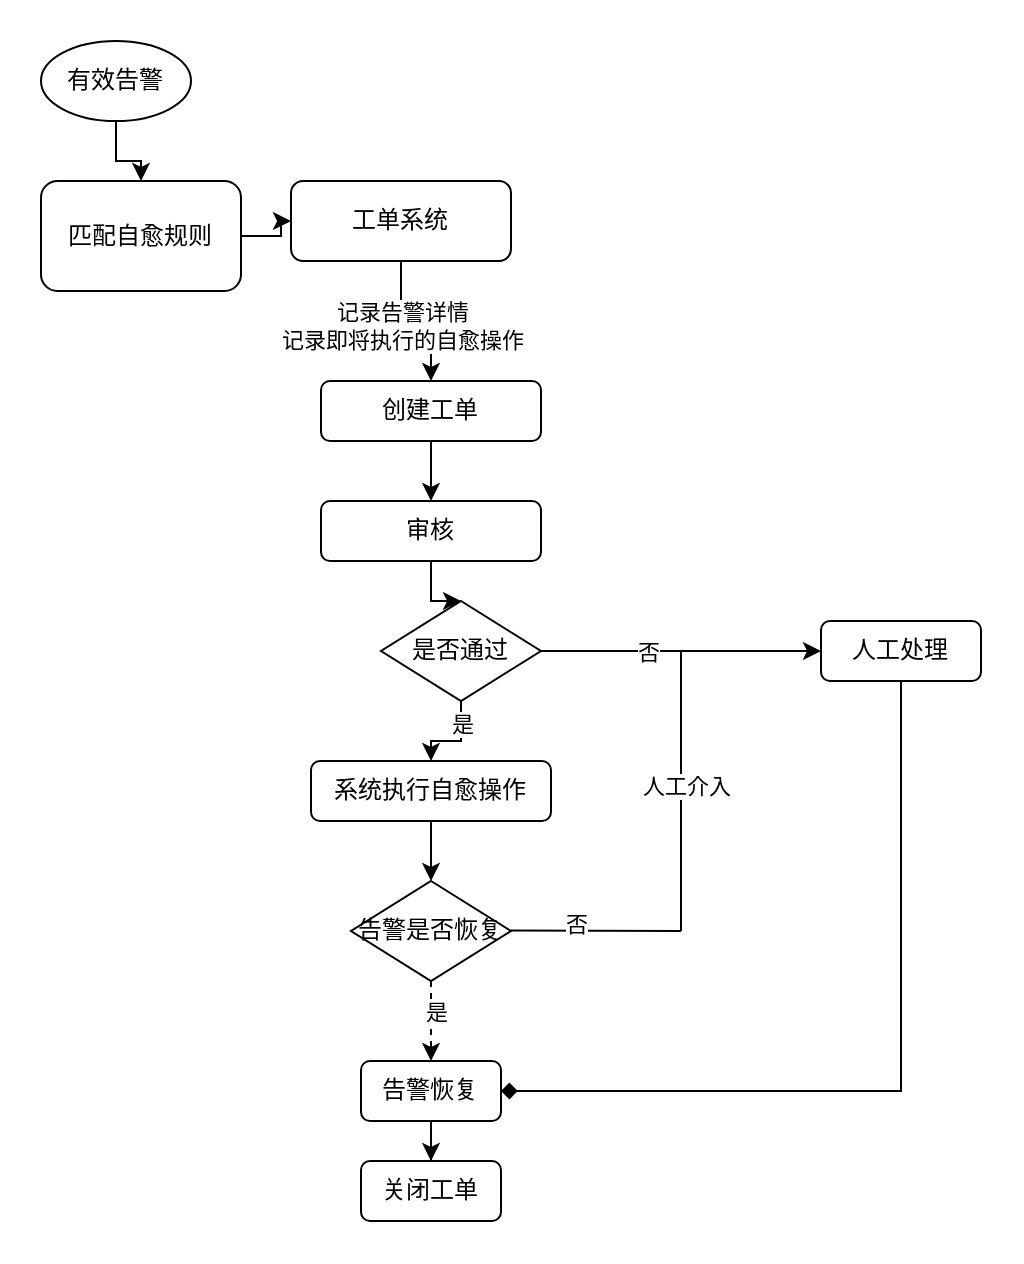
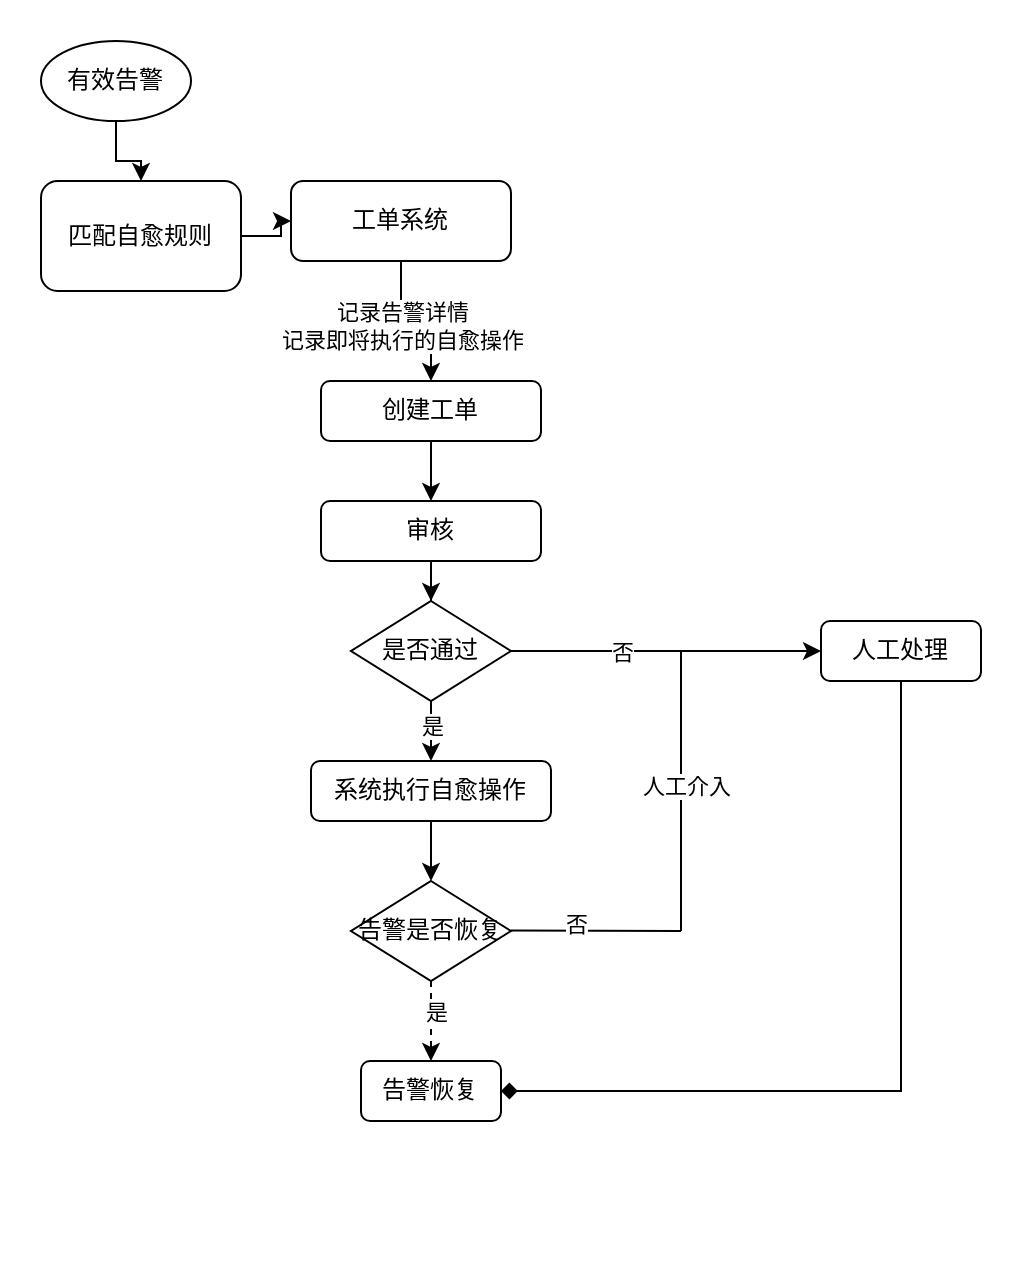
node "是否通过": moved (461, 651) -> (431, 651)
edge "告警恢复" -> "关闭工单": removed
node "关闭工单": removed
